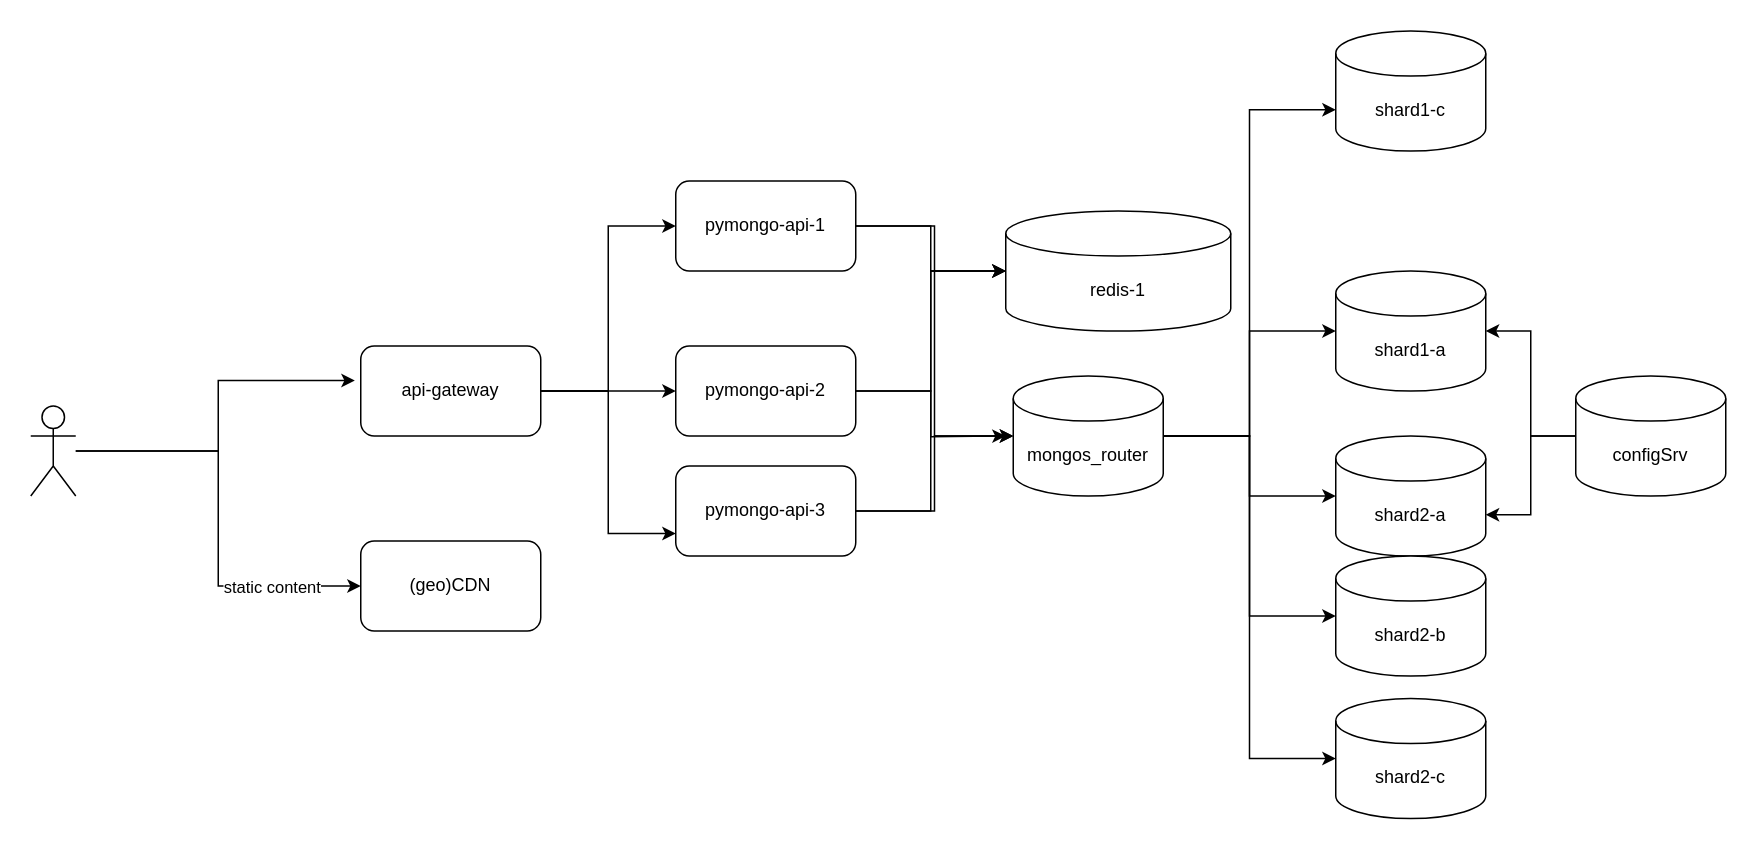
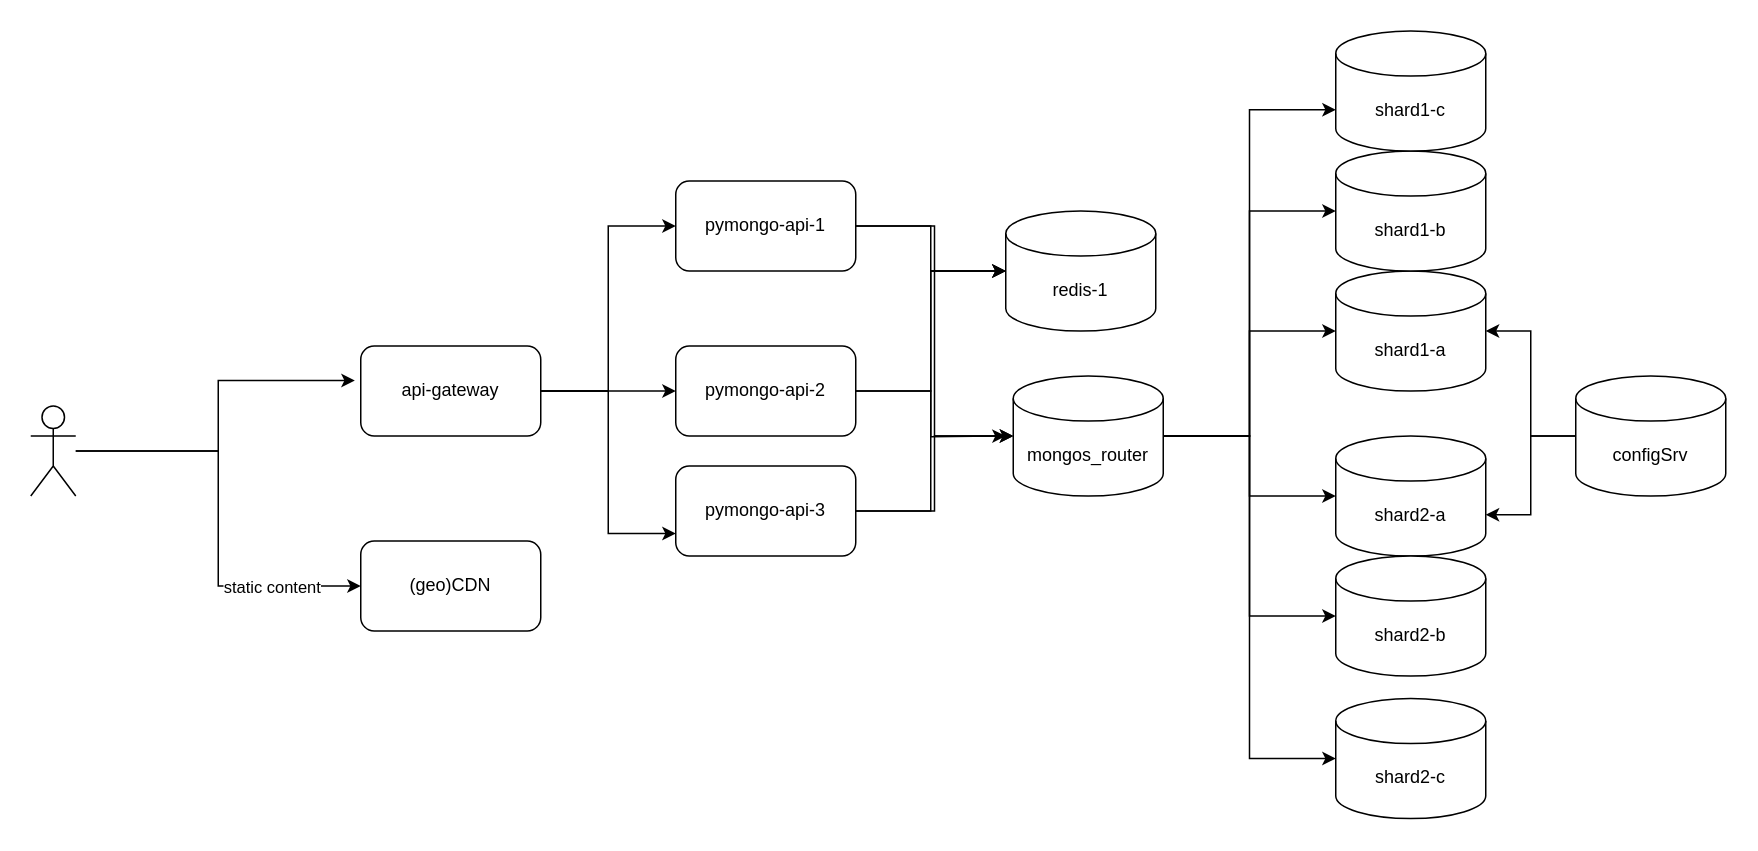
edge "mongos_router" -> "shard1-b": added
node "shard1-b": added
node "redis-1": size 225x120 -> 150x120
